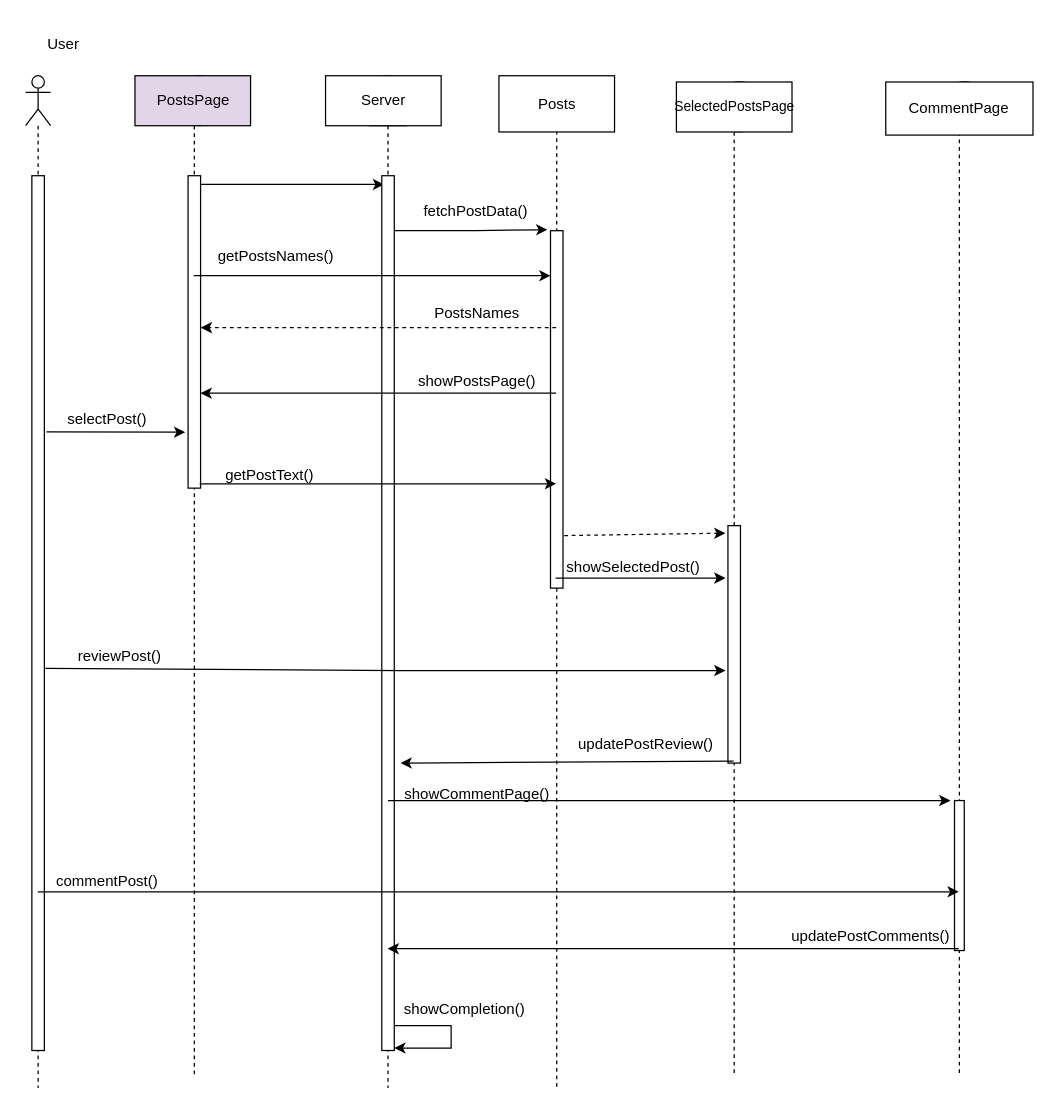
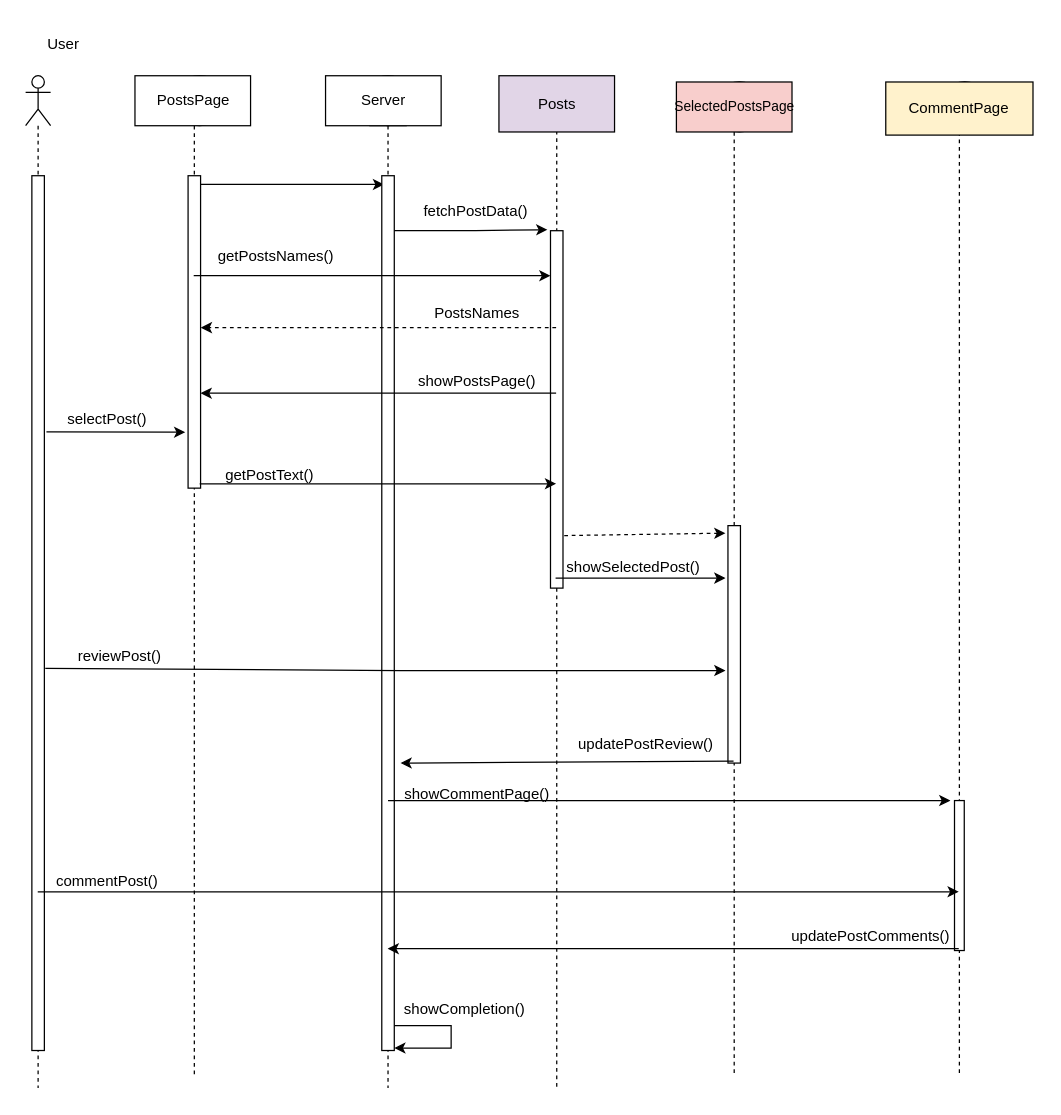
node "PostsPage": fillcolor #e1d5e7 -> #ffffff
node "Posts": fillcolor #ffffff -> #e1d5e7
node "SelectedPostsPage": fillcolor #ffffff -> #f8cecc
node "CommentPage": fillcolor #ffffff -> #fff2cc
